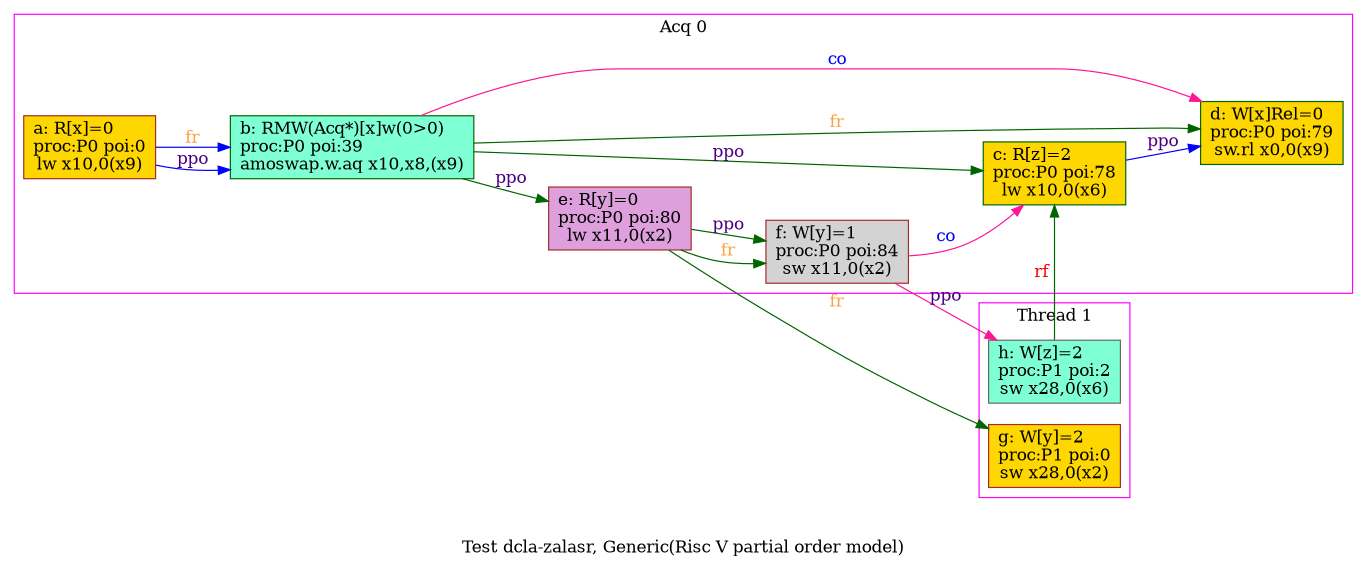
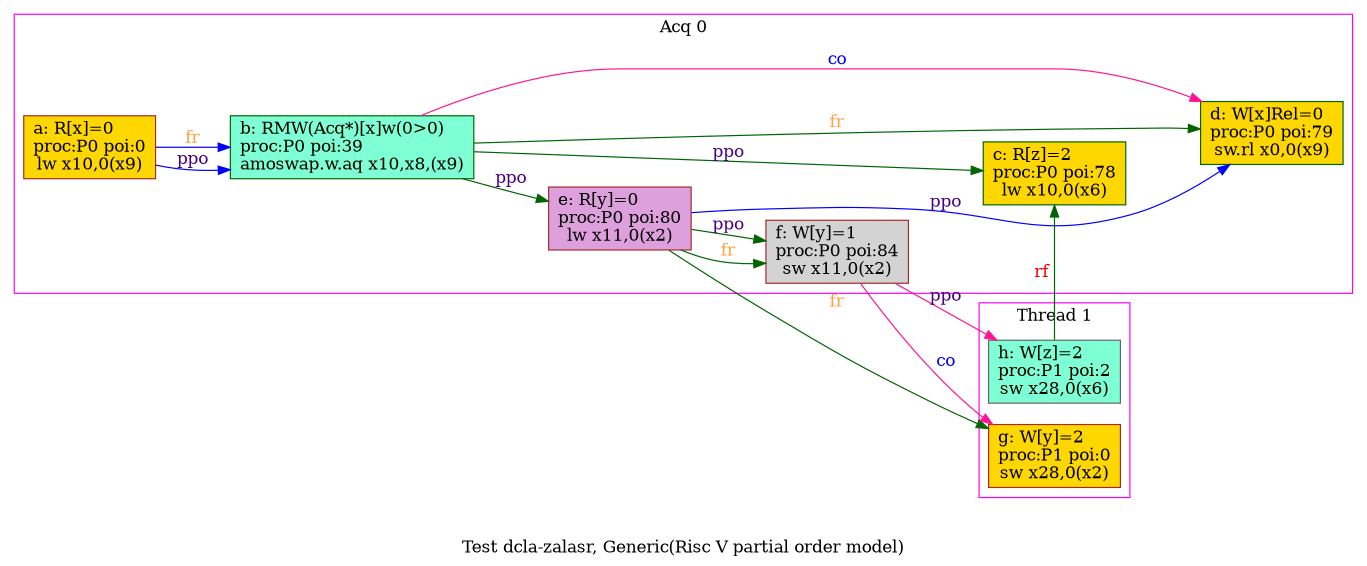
edge "c: R[z]=2 proc:P0 poi:78 lw x10,0(x6)" -> "d: W[x]Rel=0 proc:P0 poi:79 sw.rl x0,0(x9)": now "e: R[y]=0 proc:P0 poi:80 lw x11,0(x2)" -> "d: W[x]Rel=0 proc:P0 poi:79 sw.rl x0,0(x9)"
edge "f: W[y]=1 proc:P0 poi:84 sw x11,0(x2)" -> "c: R[z]=2 proc:P0 poi:78 lw x10,0(x6)": now "f: W[y]=1 proc:P0 poi:84 sw x11,0(x2)" -> "g: W[y]=2 proc:P1 poi:0 sw x28,0(x2)"
